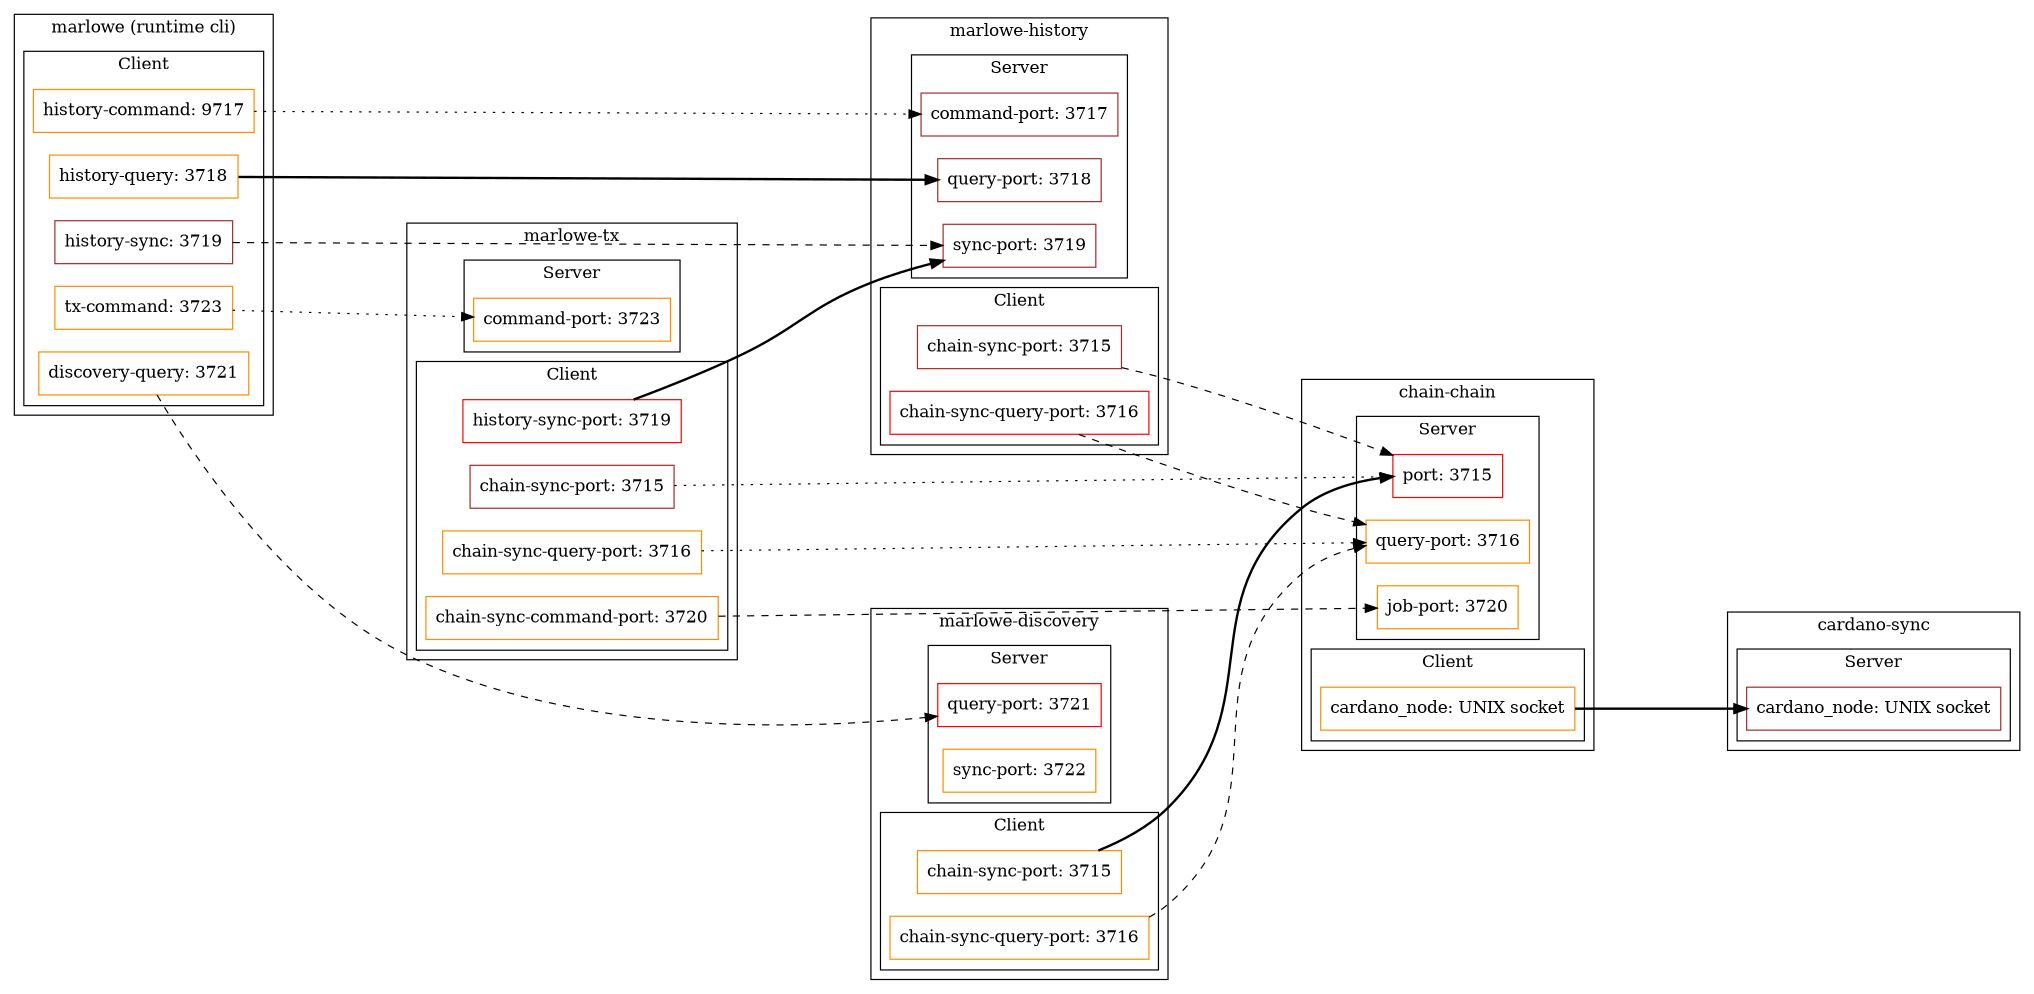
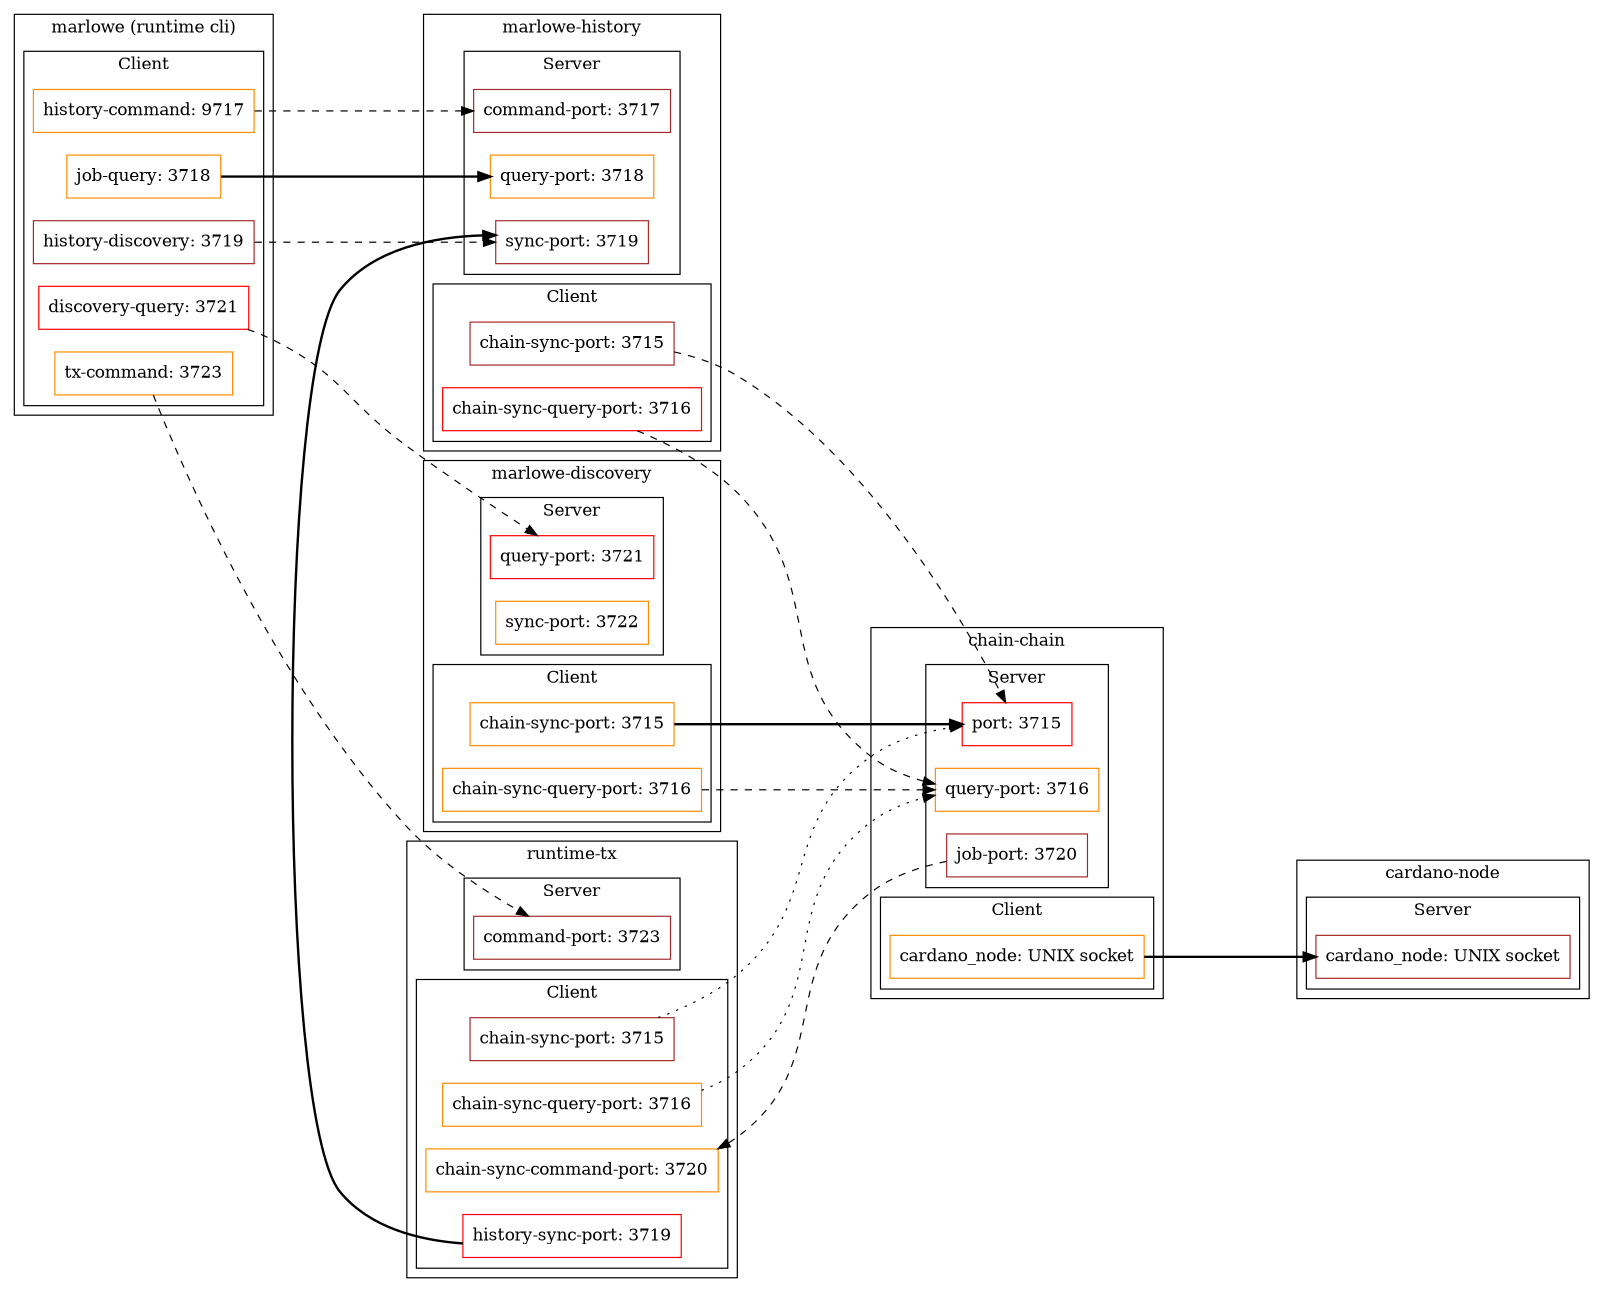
edge "history-command: 9717" -> "command-port: 3717": style dotted -> dashed
node "history-query: 3718": label "history-query: 3718" -> "job-query: 3718"
node "query-port: 3718": color brown -> darkorange
cluster "marlowe-tx": label "marlowe-tx" -> "runtime-tx"
node "history-sync: 3719": label "history-sync: 3719" -> "history-discovery: 3719"
edge "tx-command: 3723" -> "command-port: 3723": style dotted -> dashed
node "command-port: 3723": color darkorange -> brown
node "discovery-query: 3721": color darkorange -> red
node "job-port: 3720": color darkorange -> brown
edge "chain-sync-command-port: 3720" -> "job-port: 3720": reversed
cluster "cardano-sync": label "cardano-sync" -> "cardano-node"
